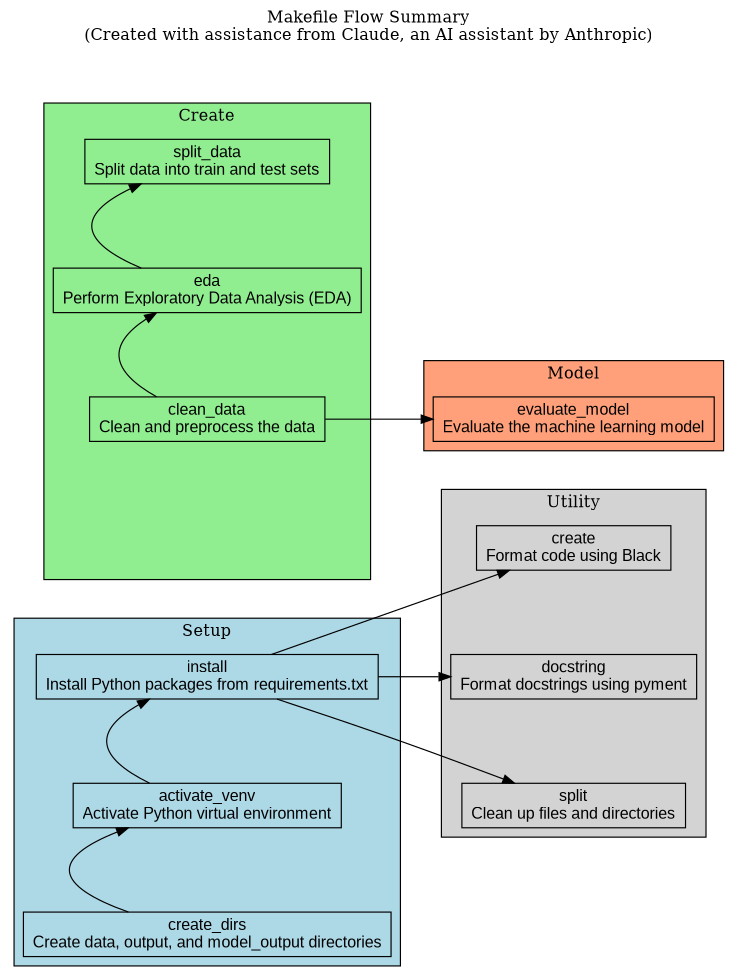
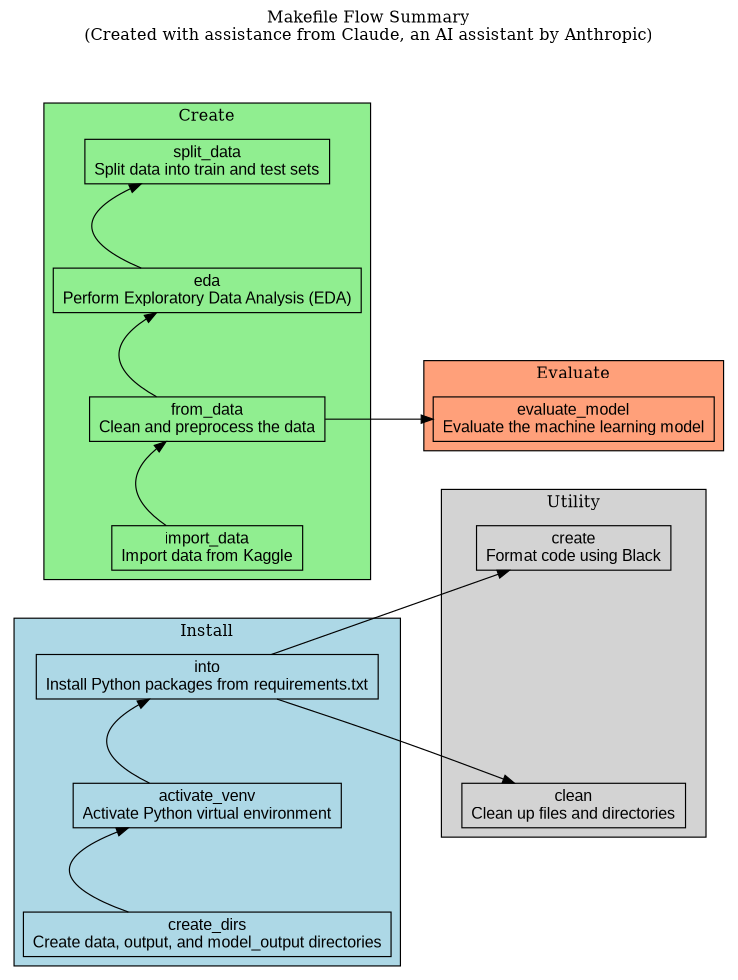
cluster "Model": label "Model" -> "Evaluate"
node "clean_data Clean and preprocess the data": label "clean_data Clean and preprocess the data" -> "from_data Clean and preprocess the data"
node "import_data Import data from Kaggle": added
cluster "Setup": label "Setup" -> "Install"
node "install Install Python packages from requirements.txt": label "install Install Python packages from requirements.txt" -> "into Install Python packages from requirements.txt"
node "docstring Format docstrings using pyment": removed
node "split Clean up files and directories": label "split Clean up files and directories" -> "clean Clean up files and directories"
